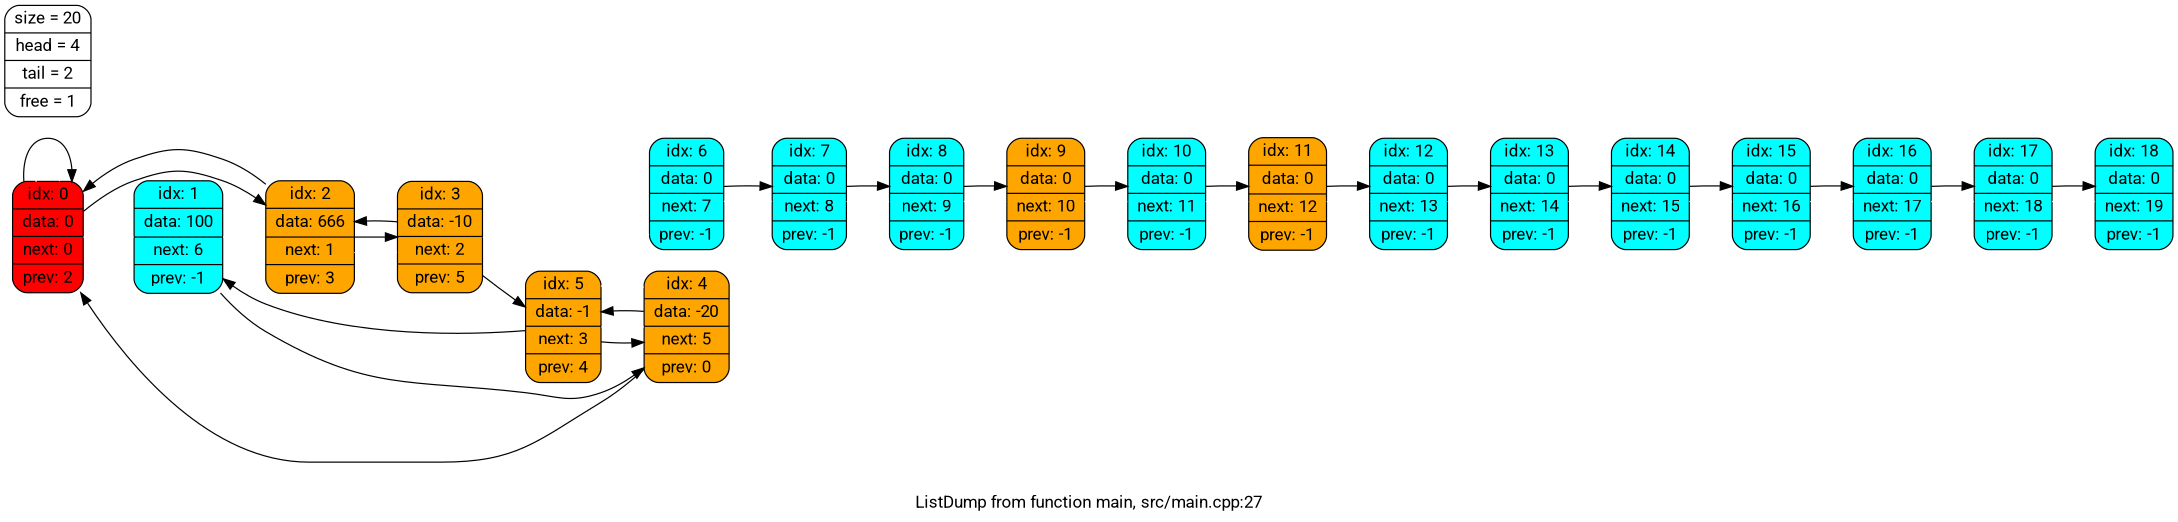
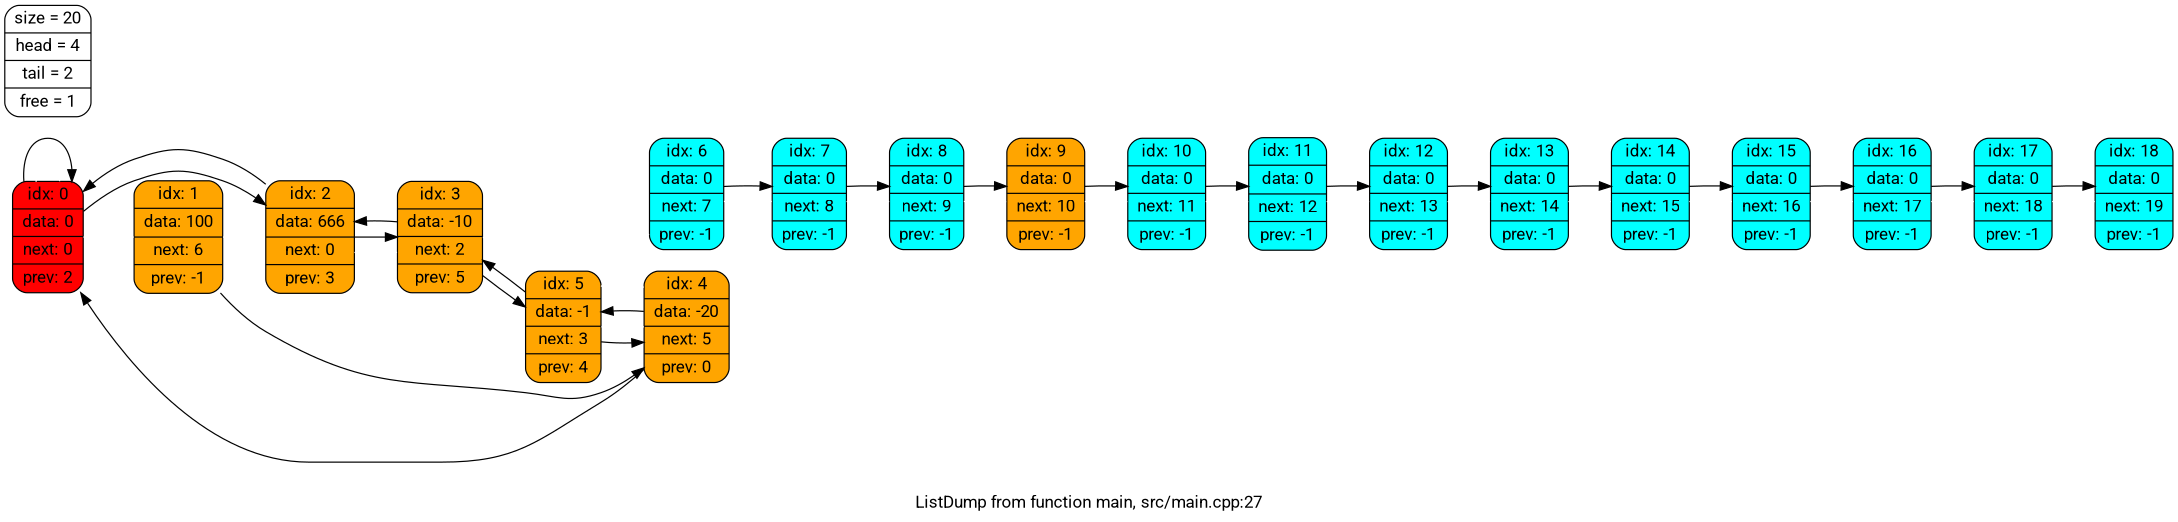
node "idx: 11": fillcolor orange -> cyan
node "idx: 1": fillcolor cyan -> orange
node "idx: 2": text "next: 1" -> "next: 0"
edge "idx: 5" -> "idx: 1": now "idx: 5" -> "idx: 3"
